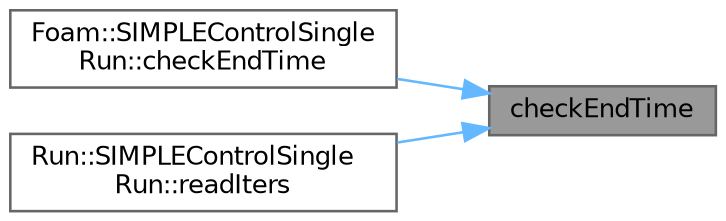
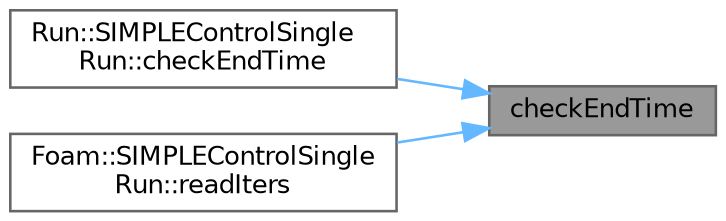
node "Foam::SIMPLEControlSingle Run::checkEndTime": label "Foam::SIMPLEControlSingle Run::checkEndTime" -> "Run::SIMPLEControlSingle Run::checkEndTime"
node "Run::SIMPLEControlSingle Run::readIters": label "Run::SIMPLEControlSingle Run::readIters" -> "Foam::SIMPLEControlSingle Run::readIters"
